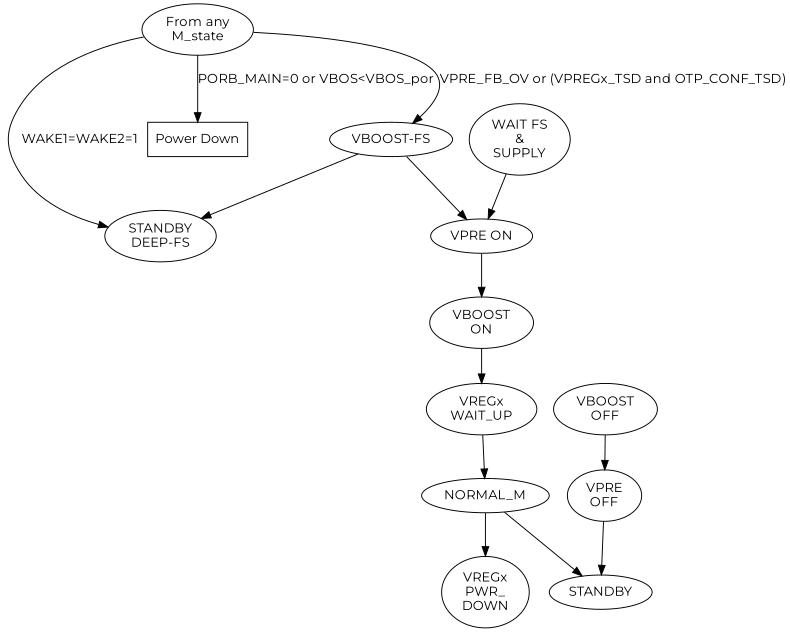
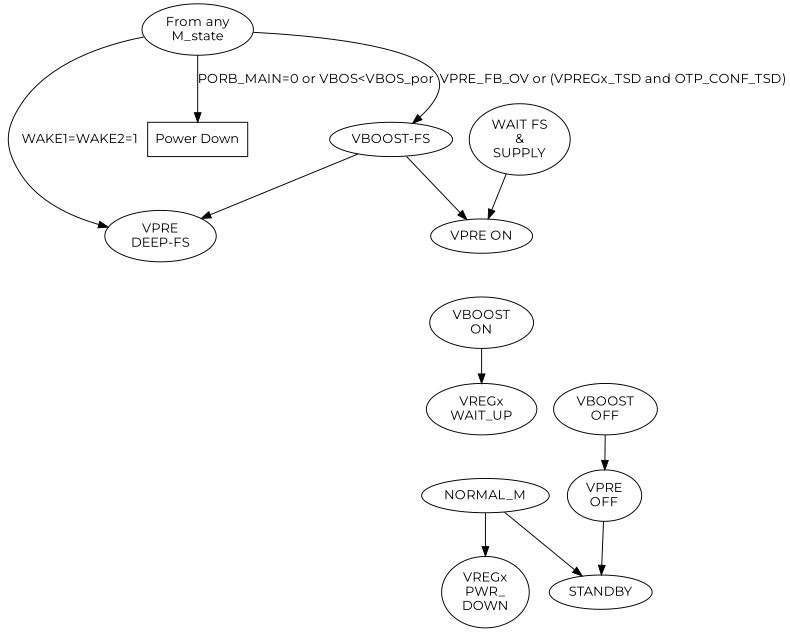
node "STANDBY DEEP-FS": label "STANDBY DEEP-FS" -> "VPRE DEEP-FS"
edge "VPRE ON" -> "VBOOST ON": removed
edge "VREGx WAIT_UP" -> "NORMAL_M": removed
